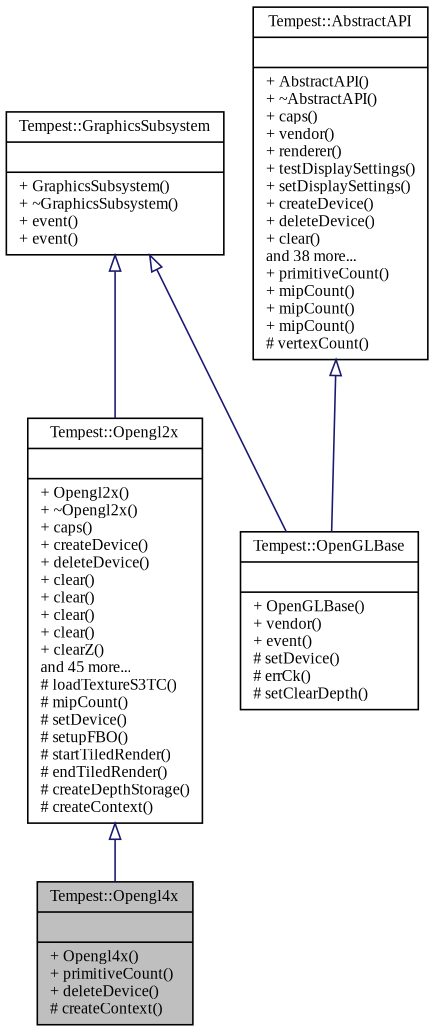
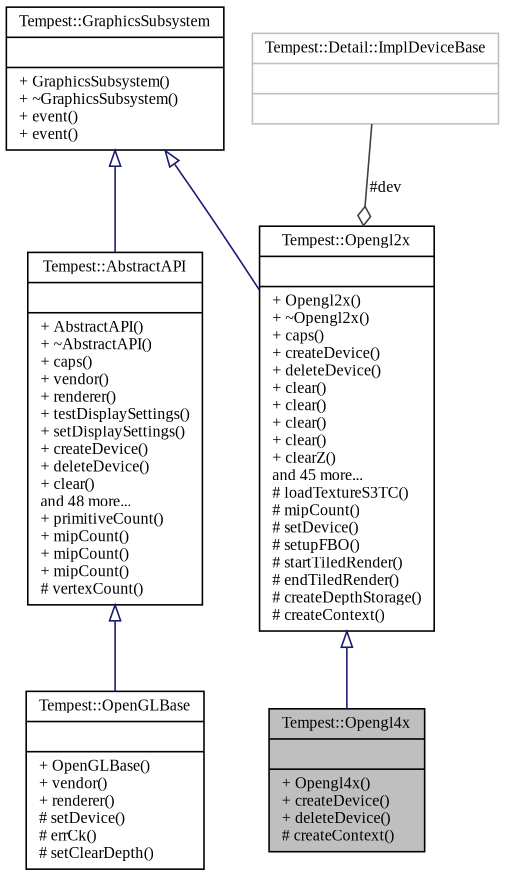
node "Tempest::Detail::ImplDeviceBase": added
node "Tempest::AbstractAPI": text "and 38 more..." -> "and 48 more..."
edge "Tempest::OpenGLBase" -> "Tempest::GraphicsSubsystem": now "Tempest::AbstractAPI" -> "Tempest::GraphicsSubsystem"
node "Tempest::OpenGLBase": text "+ event()" -> "+ renderer()"
node "Tempest::Opengl4x": text "+ primitiveCount()" -> "+ createDevice()"
